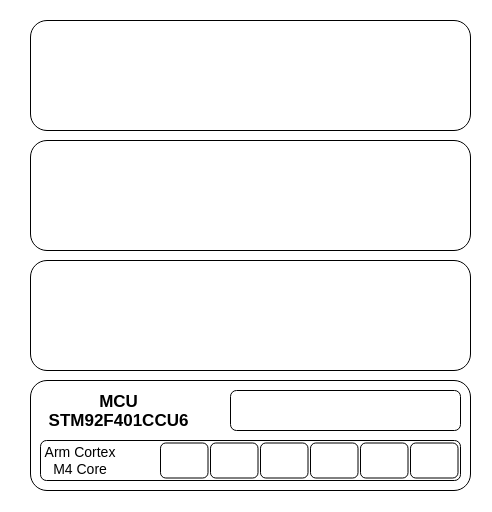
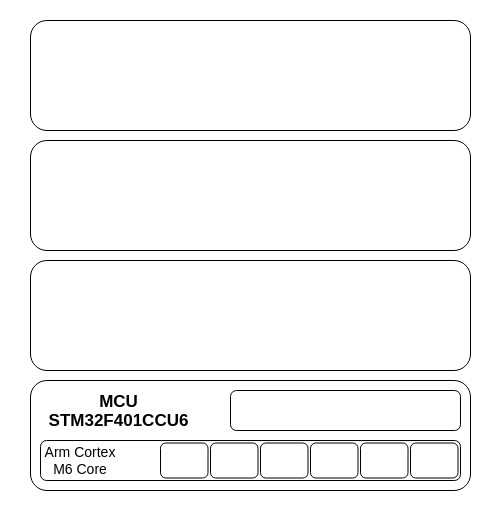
node "MCU STM92F401CCU6": label "MCU STM92F401CCU6" -> "MCU STM32F401CCU6"
node "Arm Cortex M4 Core": label "Arm Cortex M4 Core" -> "Arm Cortex M6 Core"
